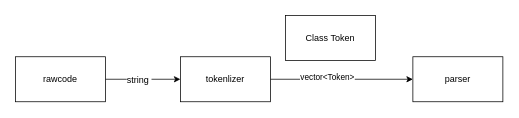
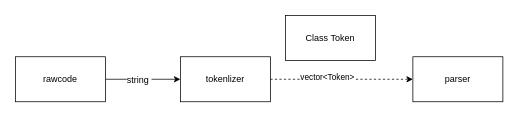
edge "tokenlizer" -> "parser": style solid -> dashed
